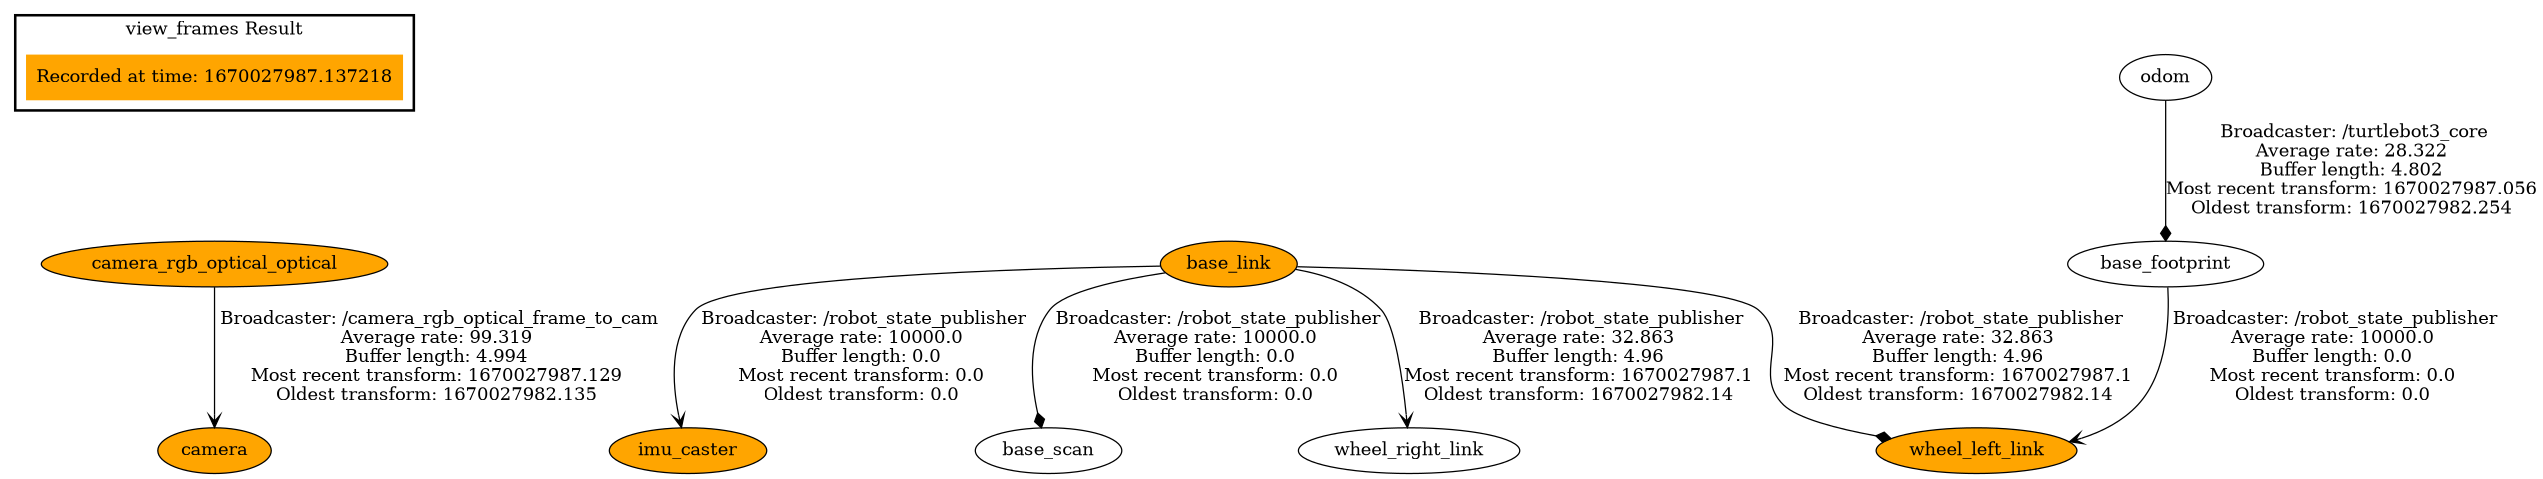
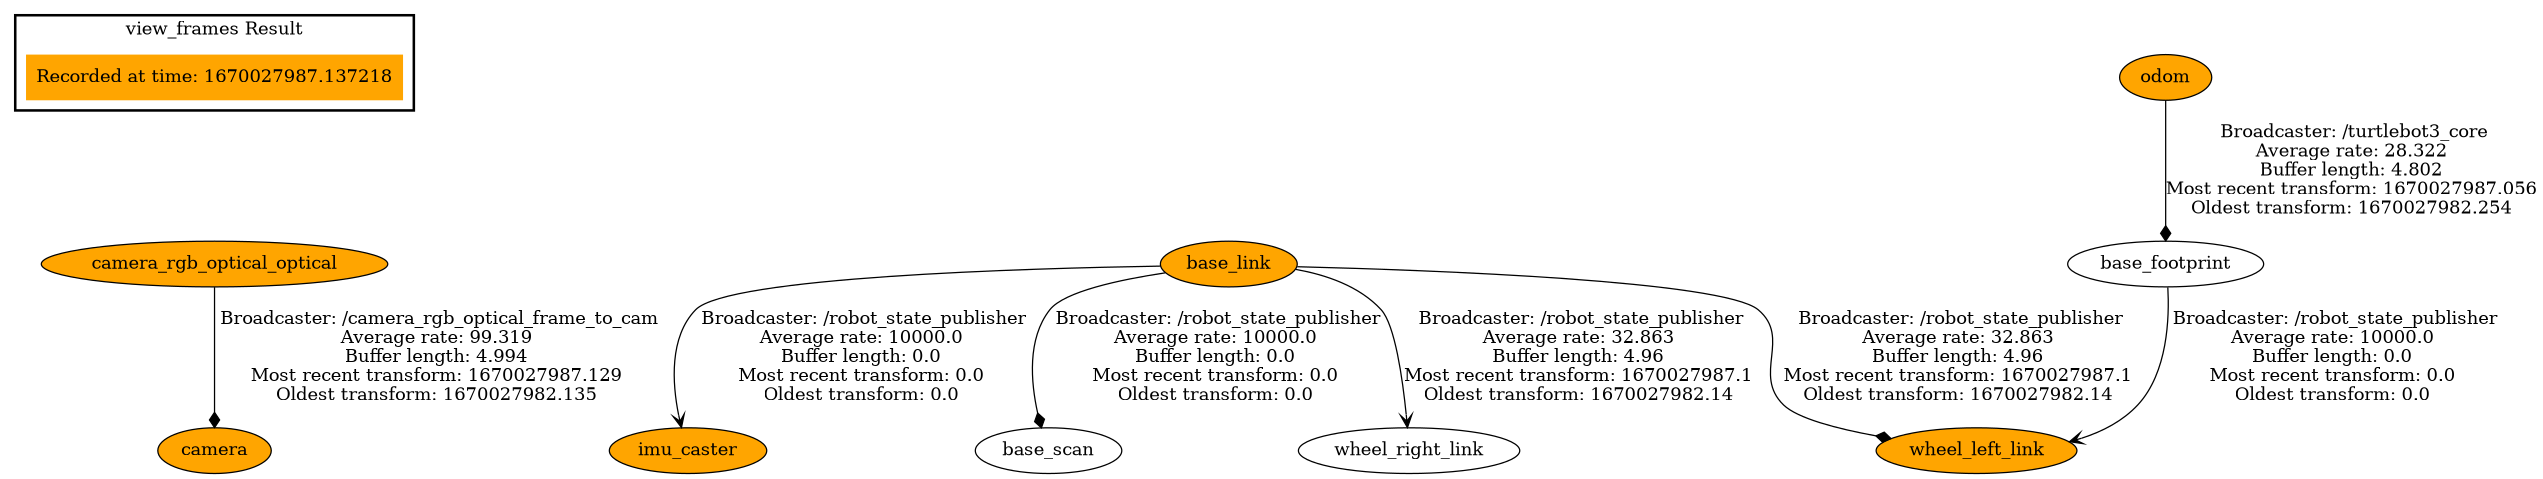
node "odom": fillcolor white -> orange
edge "camera_rgb_optical_optical" -> "camera": arrowhead vee -> diamond
